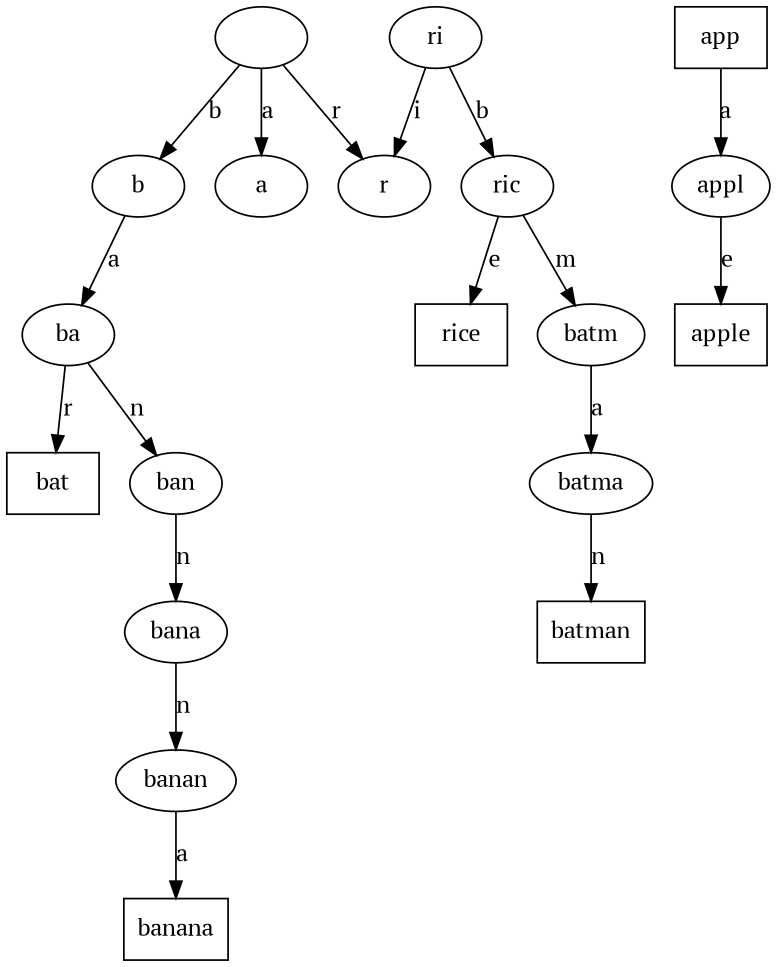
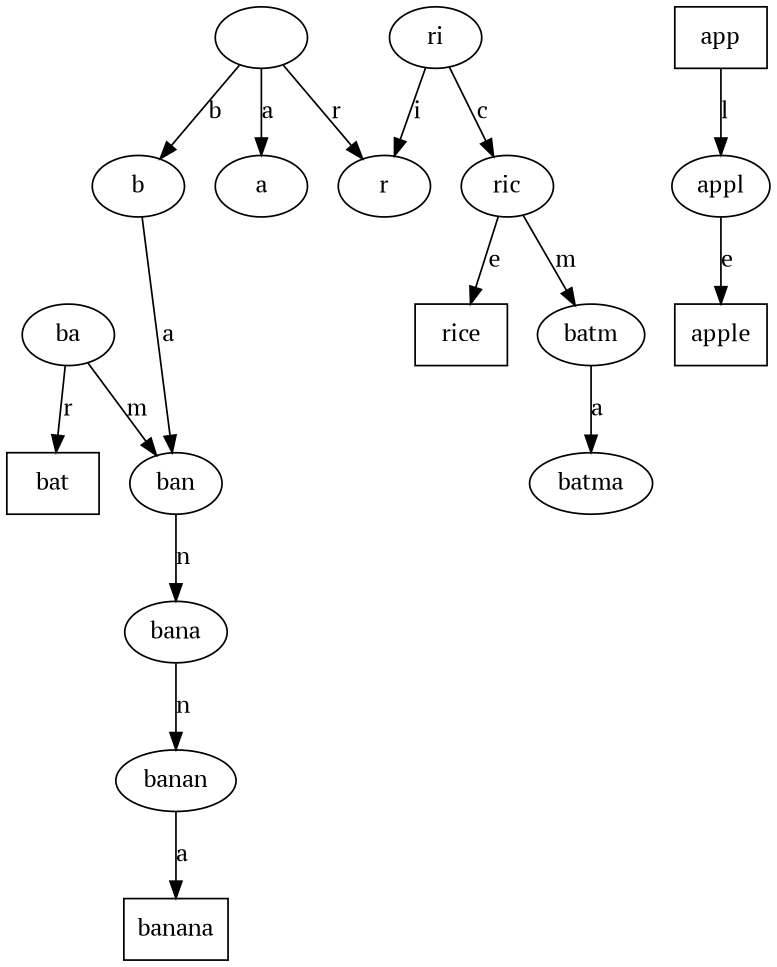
edge "ri" -> "ric": label "b" -> "c"
edge "app" -> "appl": label "a" -> "l"
edge "b" -> "ba": now "b" -> "ban"
edge "ba" -> "ban": label "n" -> "m"
node "batman": removed
